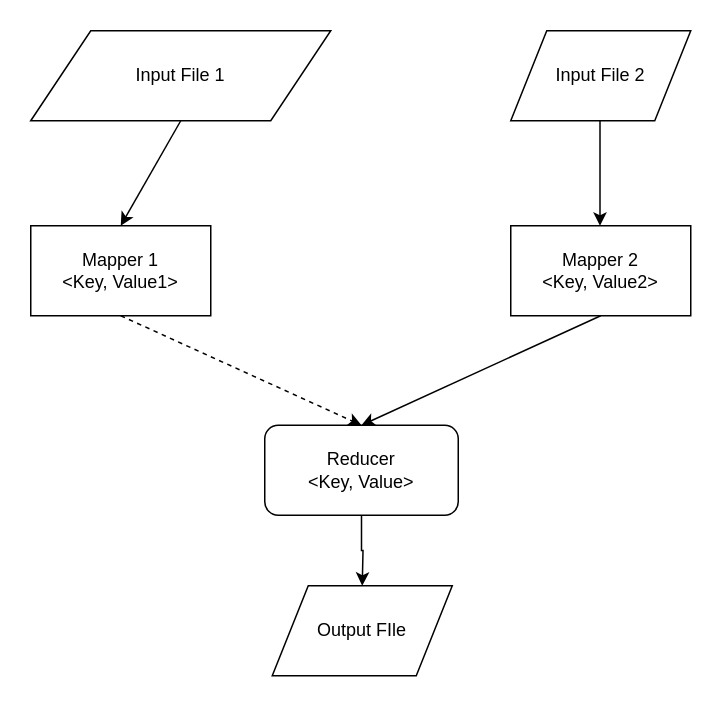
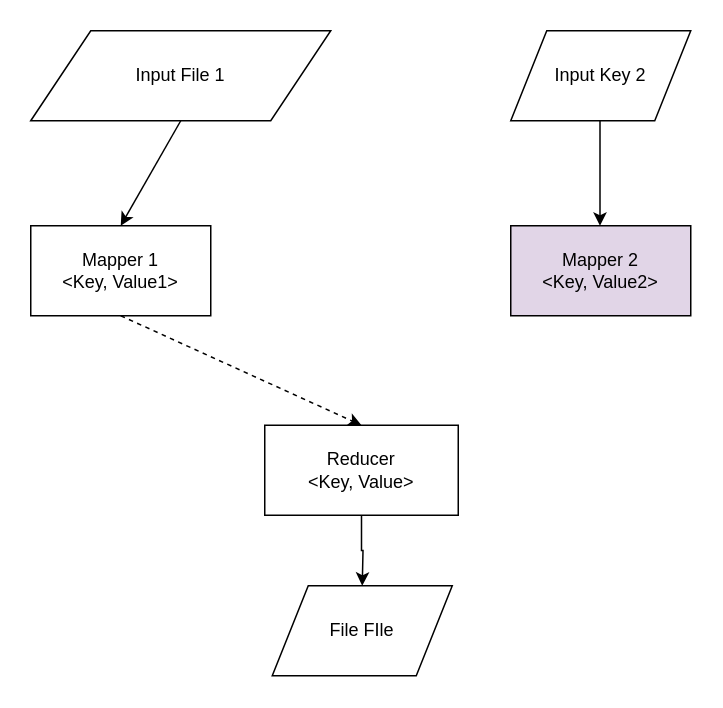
node "Input File 2": label "Input File 2" -> "Input Key 2"
node "Mapper 2 <Key, Value2>": fillcolor #ffffff -> #e1d5e7
edge "Mapper 2 <Key, Value2>" -> "Reducer <Key, Value>": removed
node "Reducer <Key, Value>": shape rounded rectangle -> rectangle
node "Output FIle": label "Output FIle" -> "File FIle"
